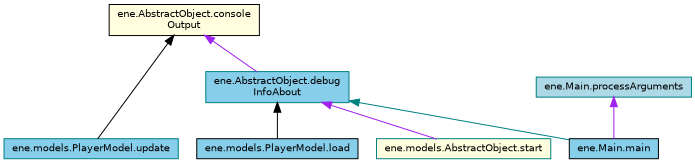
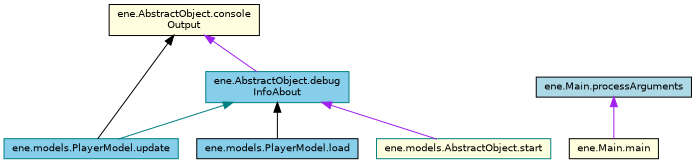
node "ene.Main.processArguments": color teal -> black
edge "ene.Main.main" -> "ene.AbstractObject.debug InfoAbout": now "ene.models.PlayerModel.update" -> "ene.AbstractObject.debug InfoAbout"
node "ene.Main.main": fillcolor skyblue -> lightyellow
